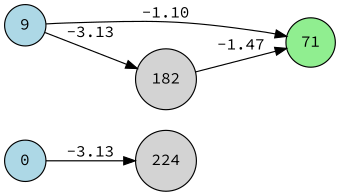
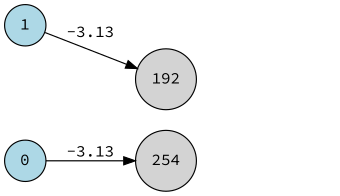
node "9": label "9" -> "1"
node "71": removed
node "182": label "182" -> "192"
node "224": label "224" -> "254"
